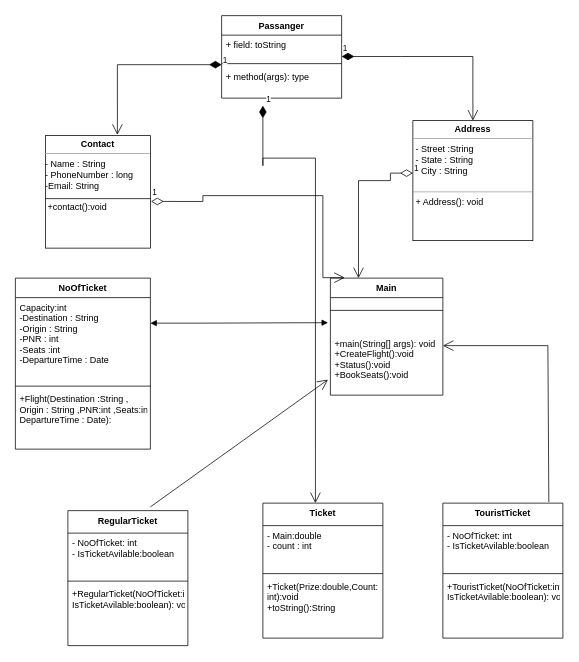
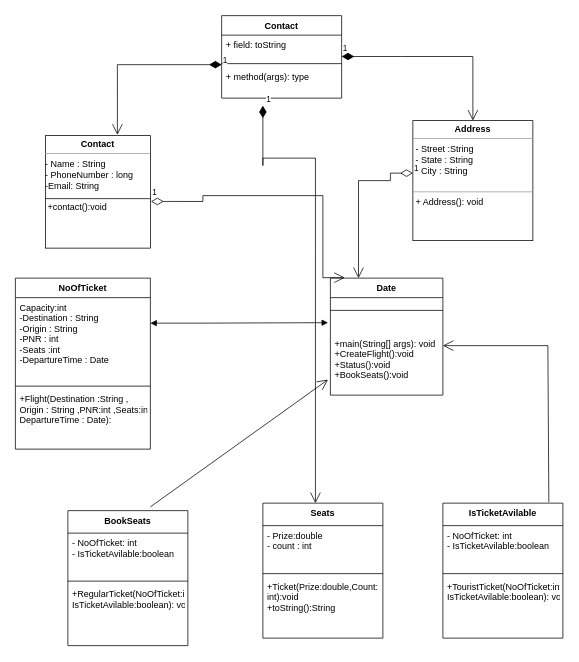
node "Passanger": label "Passanger" -> "Contact"
node "Main": label "Main" -> "Date"
node "Ticket": label "Ticket" -> "Seats"
node "TouristTicket": label "TouristTicket" -> "IsTicketAvilable"
node "RegularTicket": label "RegularTicket" -> "BookSeats"
node "- Main:double - count : int": label "- Main:double - count : int" -> "- Prize:double - count : int"
